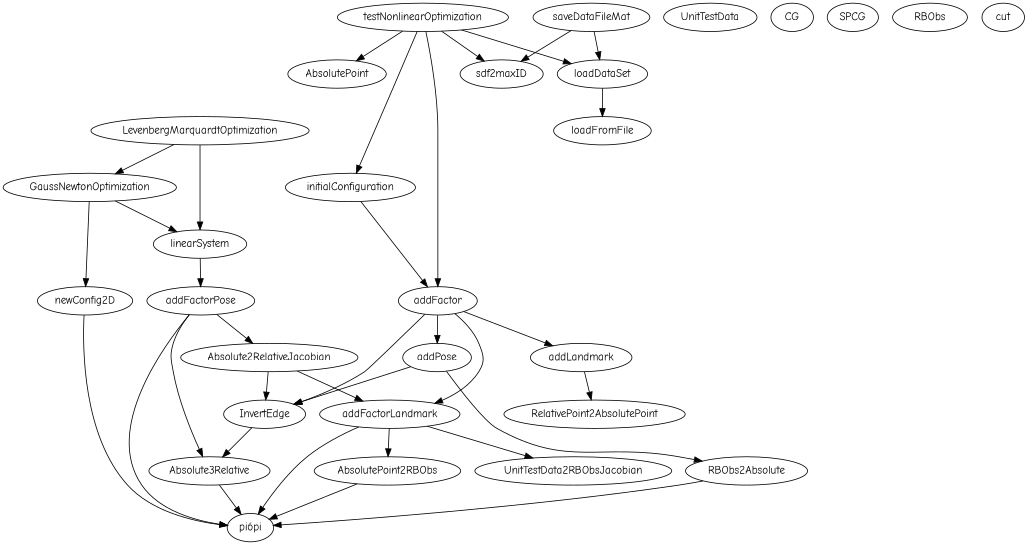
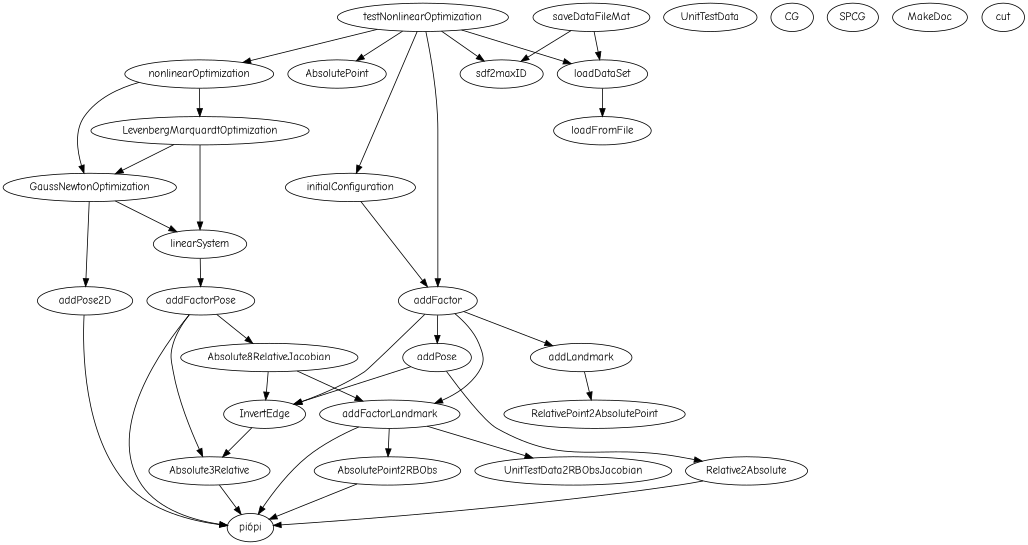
node "RBObs": label "RBObs" -> "MakeDoc"
node "nonlinearOptimization": added
node "newConfig2D": label "newConfig2D" -> "addPose2D"
node "Absolute2RelativeJacobian": label "Absolute2RelativeJacobian" -> "Absolute8RelativeJacobian"
node "RBObs2Absolute": label "RBObs2Absolute" -> "Relative2Absolute"
